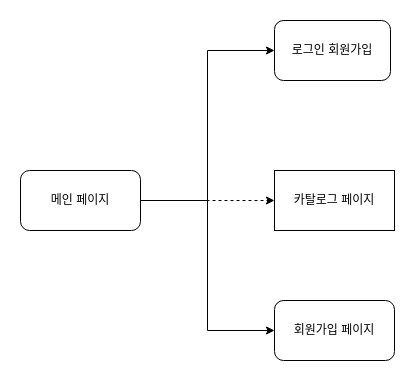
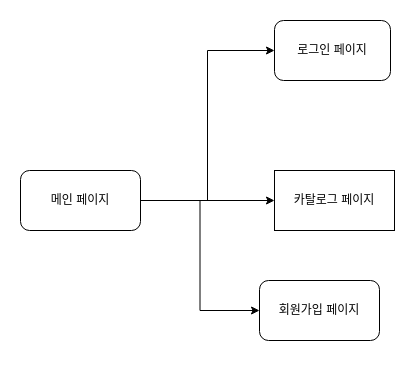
node "로그인 회원가입": label "로그인 회원가입" -> "로그인 페이지"
edge "메인 페이지" -> "카탈로그 페이지": style dashed -> solid
node "회원가입 페이지": moved (335, 331) -> (320, 311)
